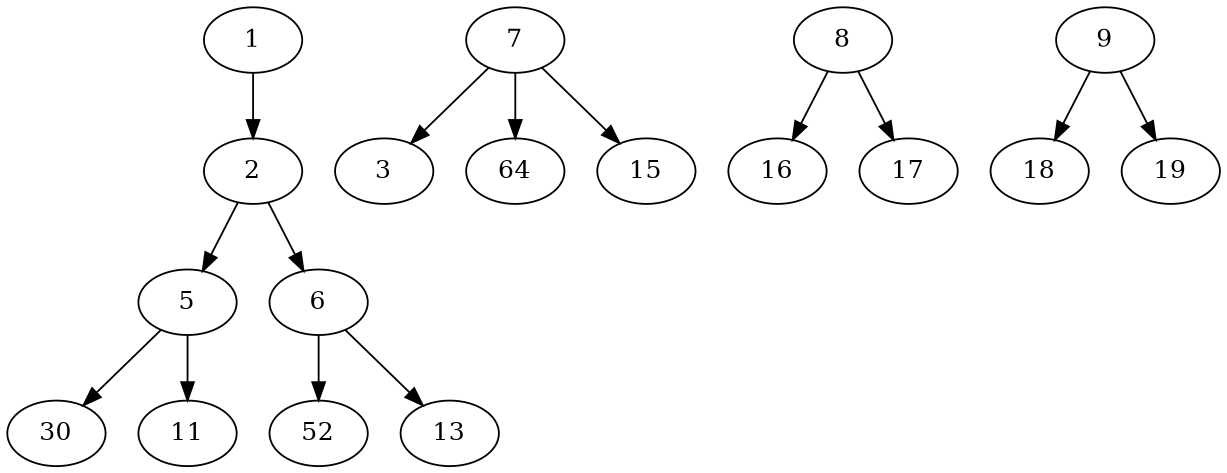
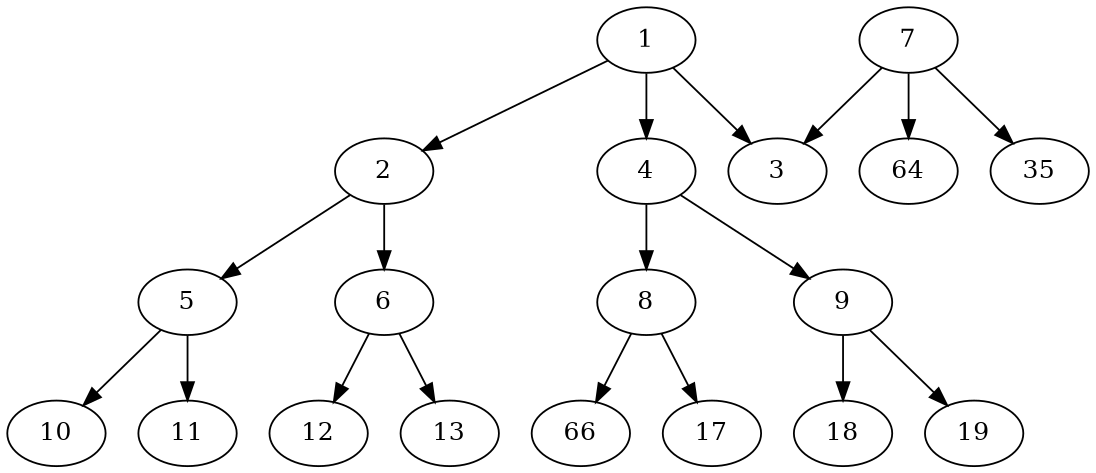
edge "1" -> "3": added
node "4": added
node "15": label "15" -> "35"
node "16": label "16" -> "66"
node "30": label "30" -> "10"
node "52": label "52" -> "12"
